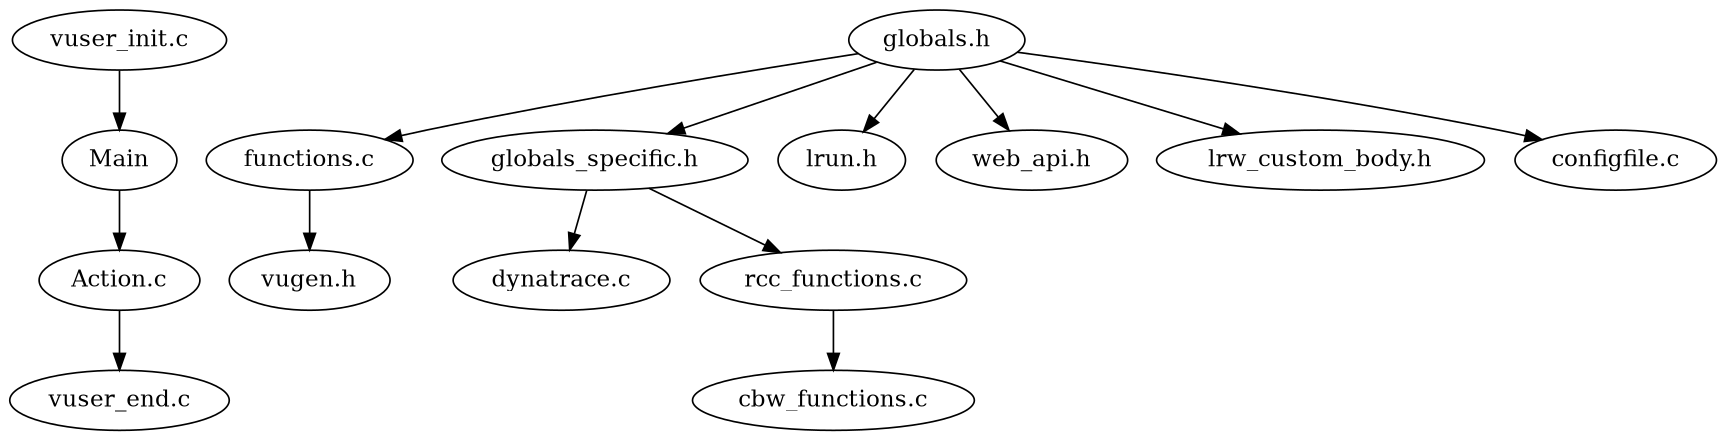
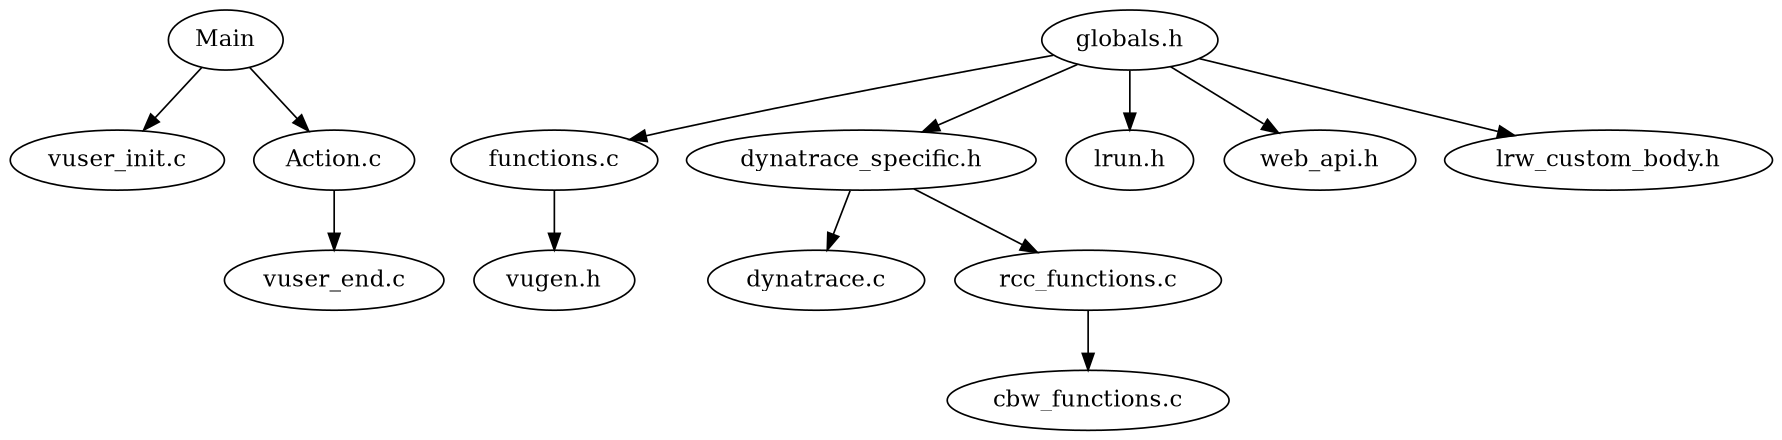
edge "vuser_init.c" -> "Main": reversed
node "globals_specific.h": label "globals_specific.h" -> "dynatrace_specific.h"
node "configfile.c": removed
